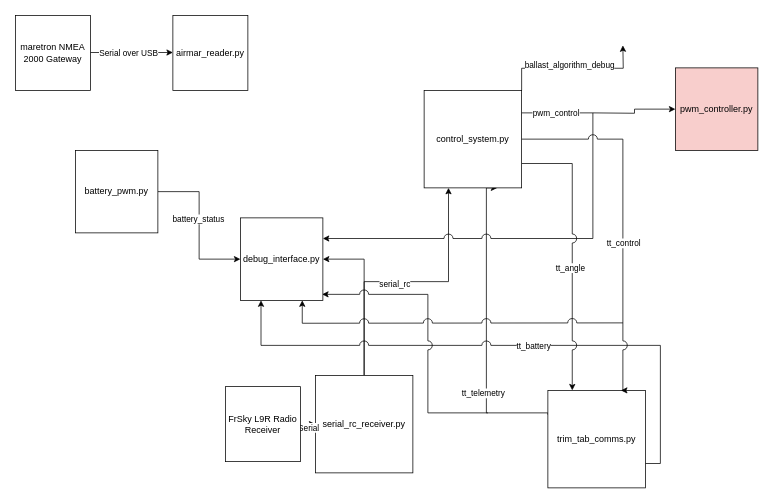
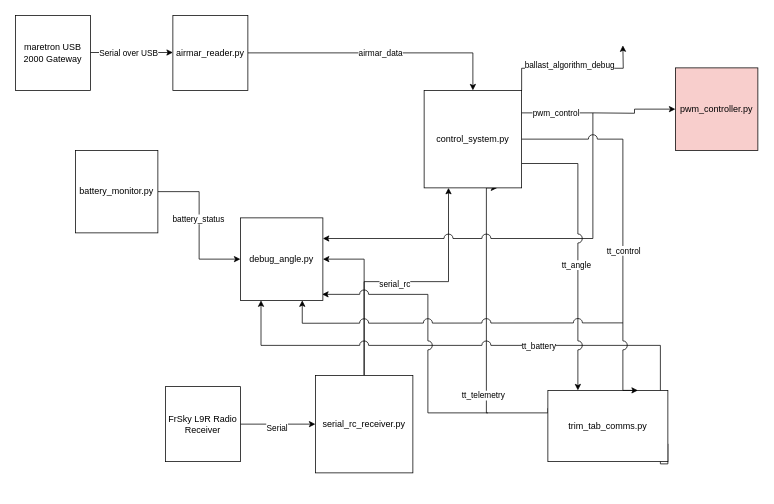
node "maretron NMEA 2000 Gateway": label "maretron NMEA 2000 Gateway" -> "maretron USB 2000 Gateway"
edge "airmar_reader.py" -> "control_system.py": added, label "airmar_data"
node "battery_pwm.py": label "battery_pwm.py" -> "battery_monitor.py"
node "debug_interface.py": label "debug_interface.py" -> "debug_angle.py"
node "FrSky L9R Radio Receiver": moved (263, 424) -> (203, 424)
node "trim_tab_comms.py": size 98x98 -> 120x71
